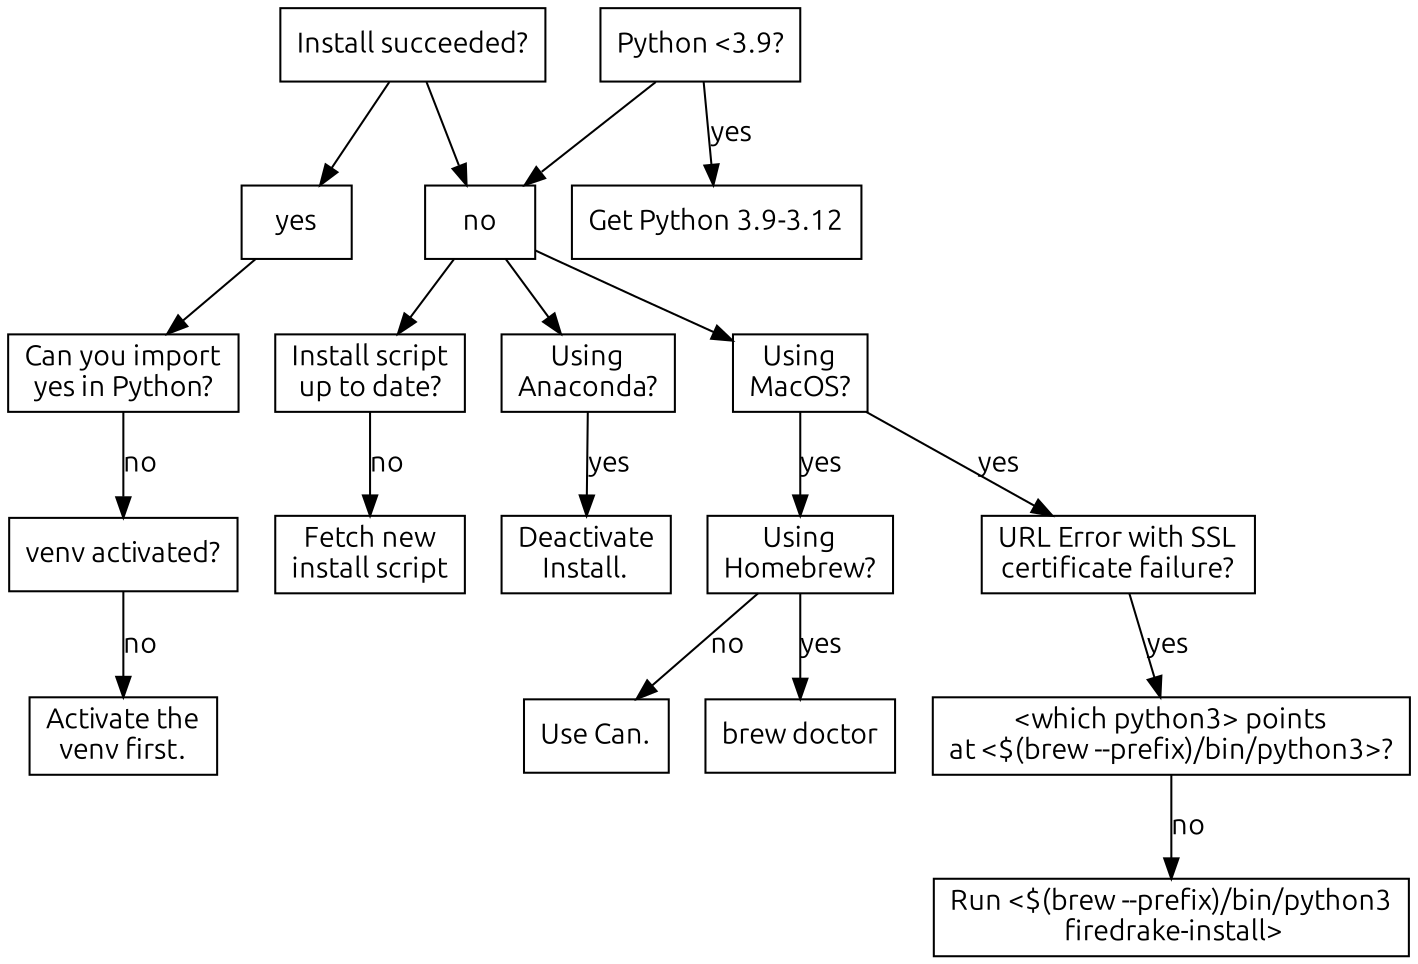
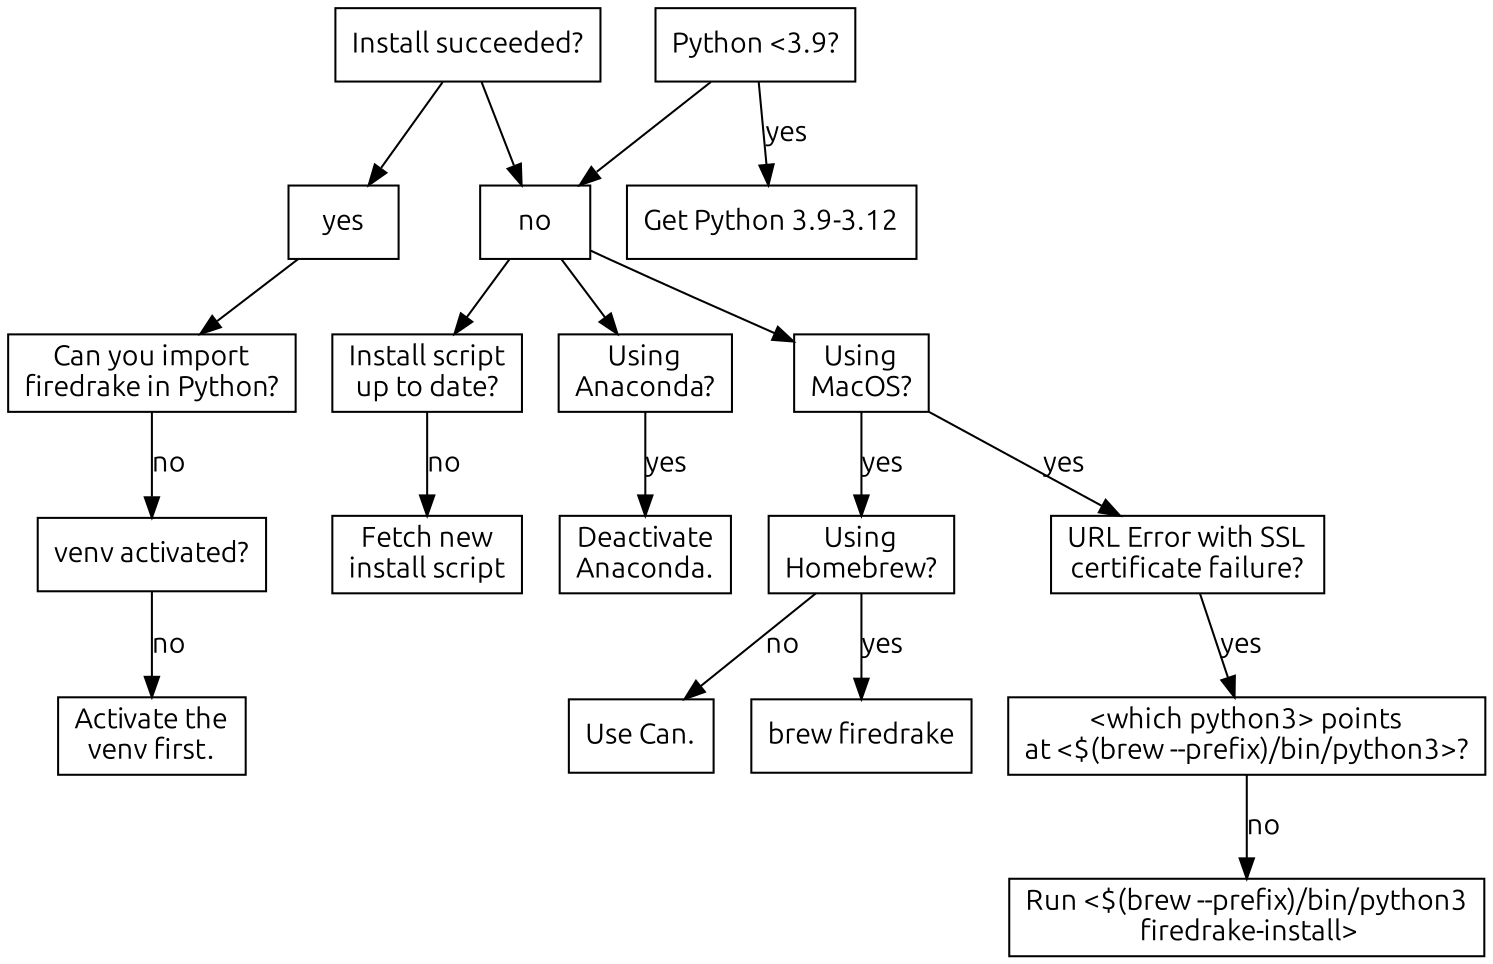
node "Can you import yes in Python?": label "Can you import yes in Python?" -> "Can you import firedrake in Python?"
node "Deactivate Install.": label "Deactivate Install." -> "Deactivate Anaconda."
node "brew doctor": label "brew doctor" -> "brew firedrake"
